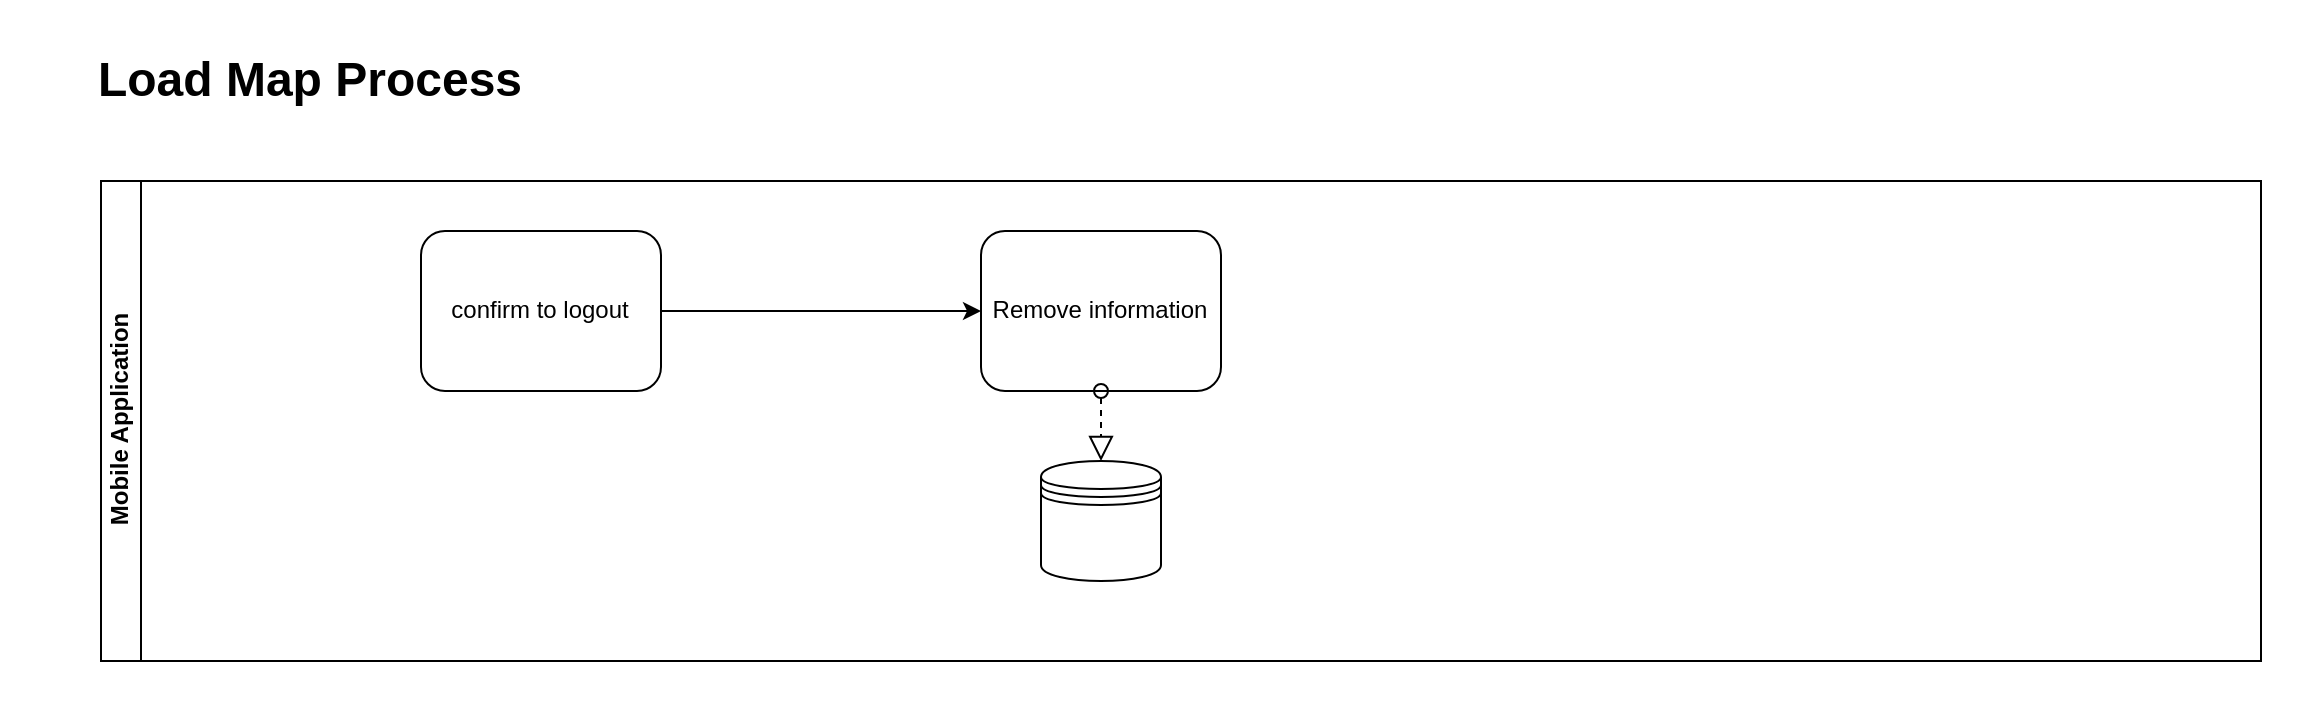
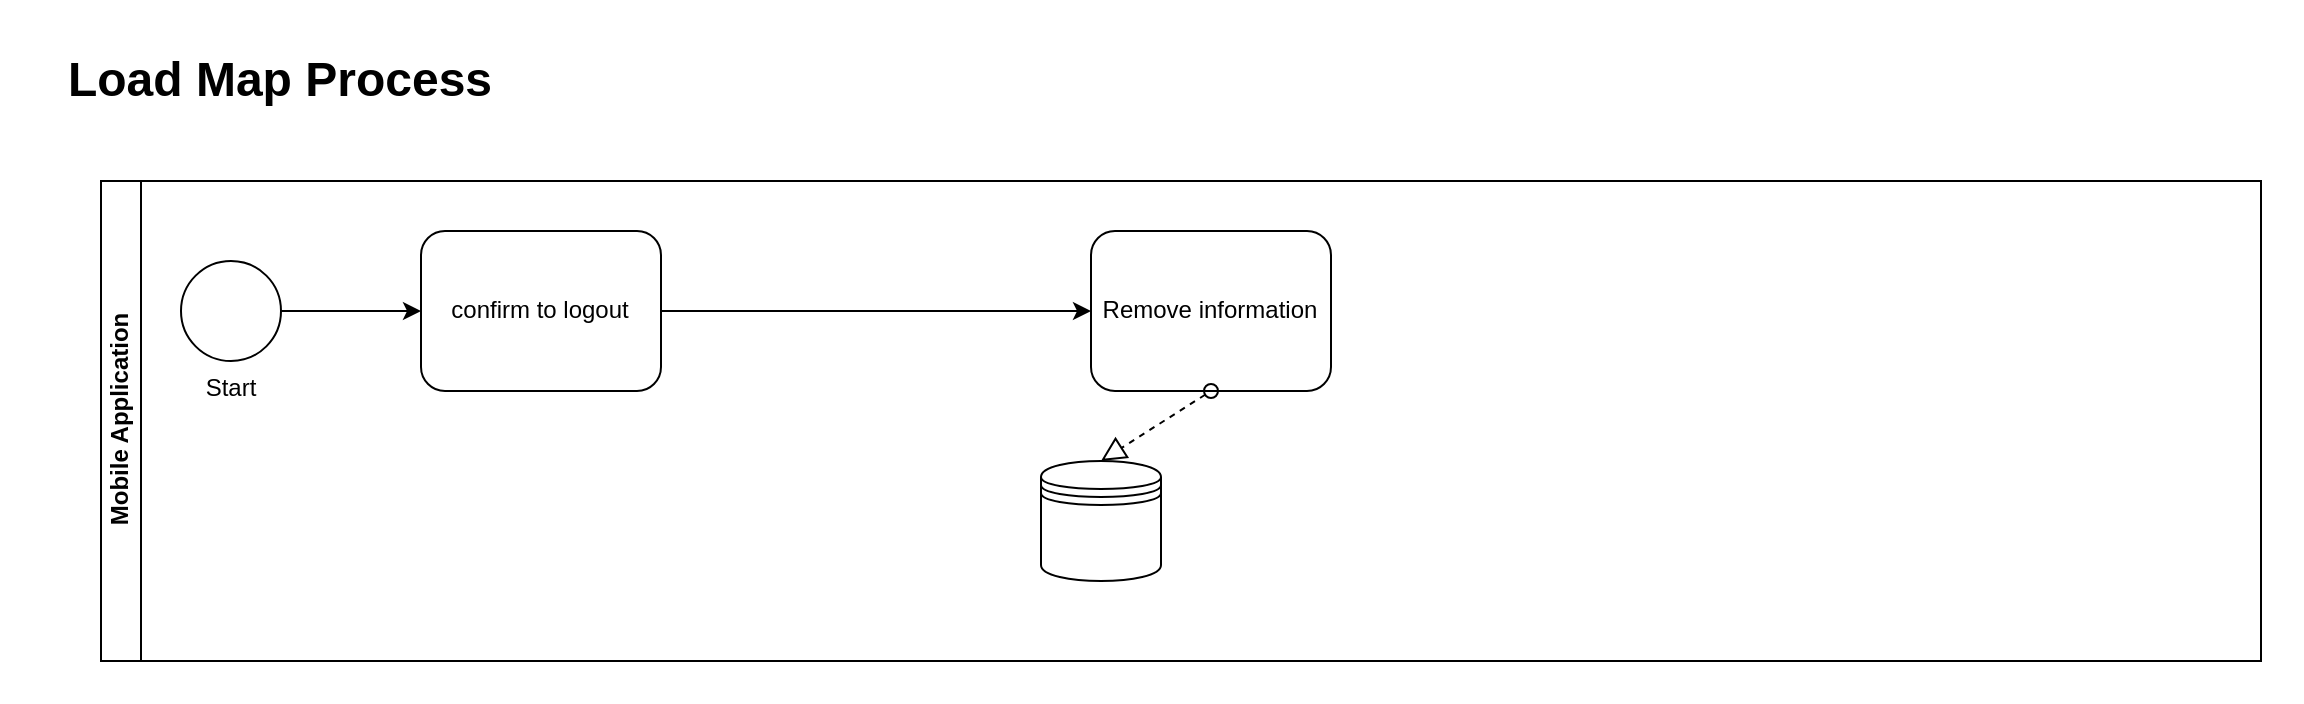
node "Load Map Process": moved (311, 81) -> (281, 81)
node "Start": added
edge "Start" -> "confirm to logout": added
node "Remove information": moved (1101, 311) -> (1211, 311)
